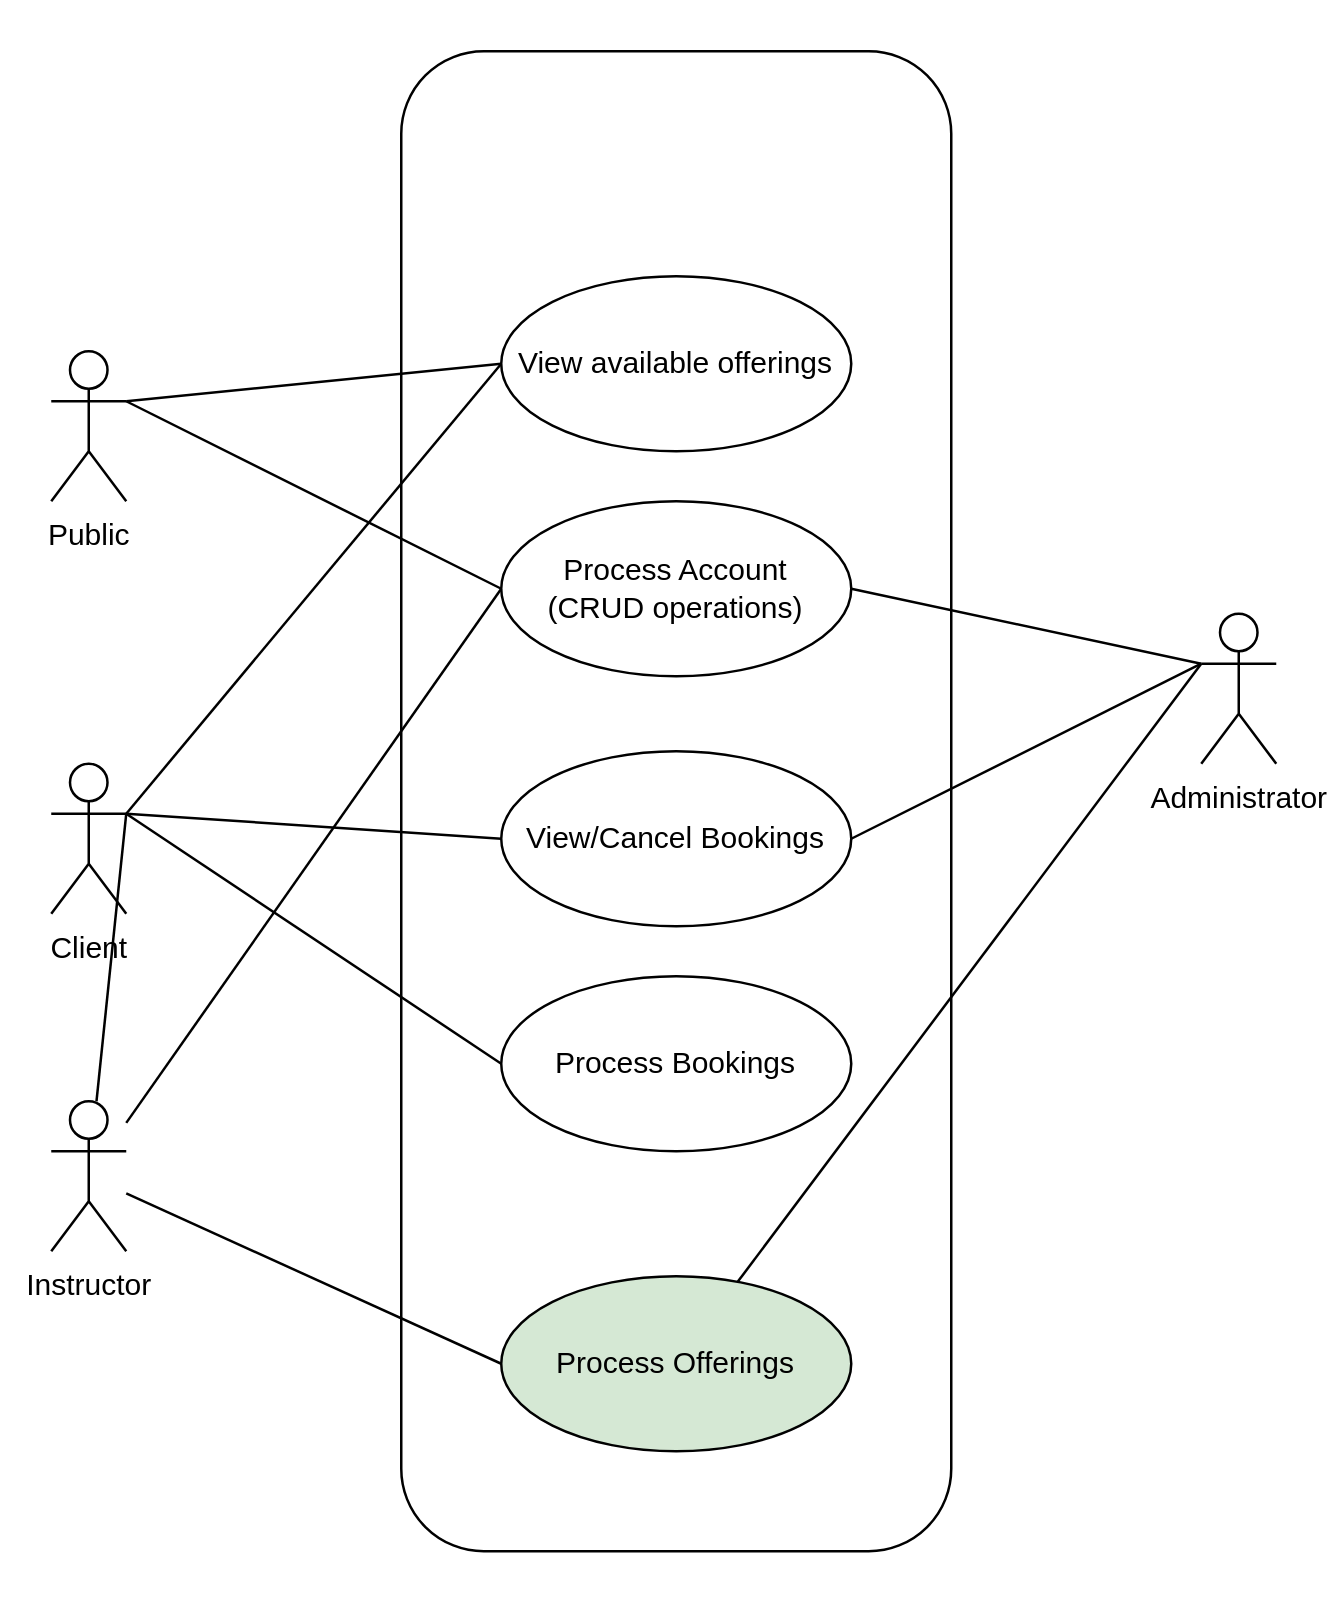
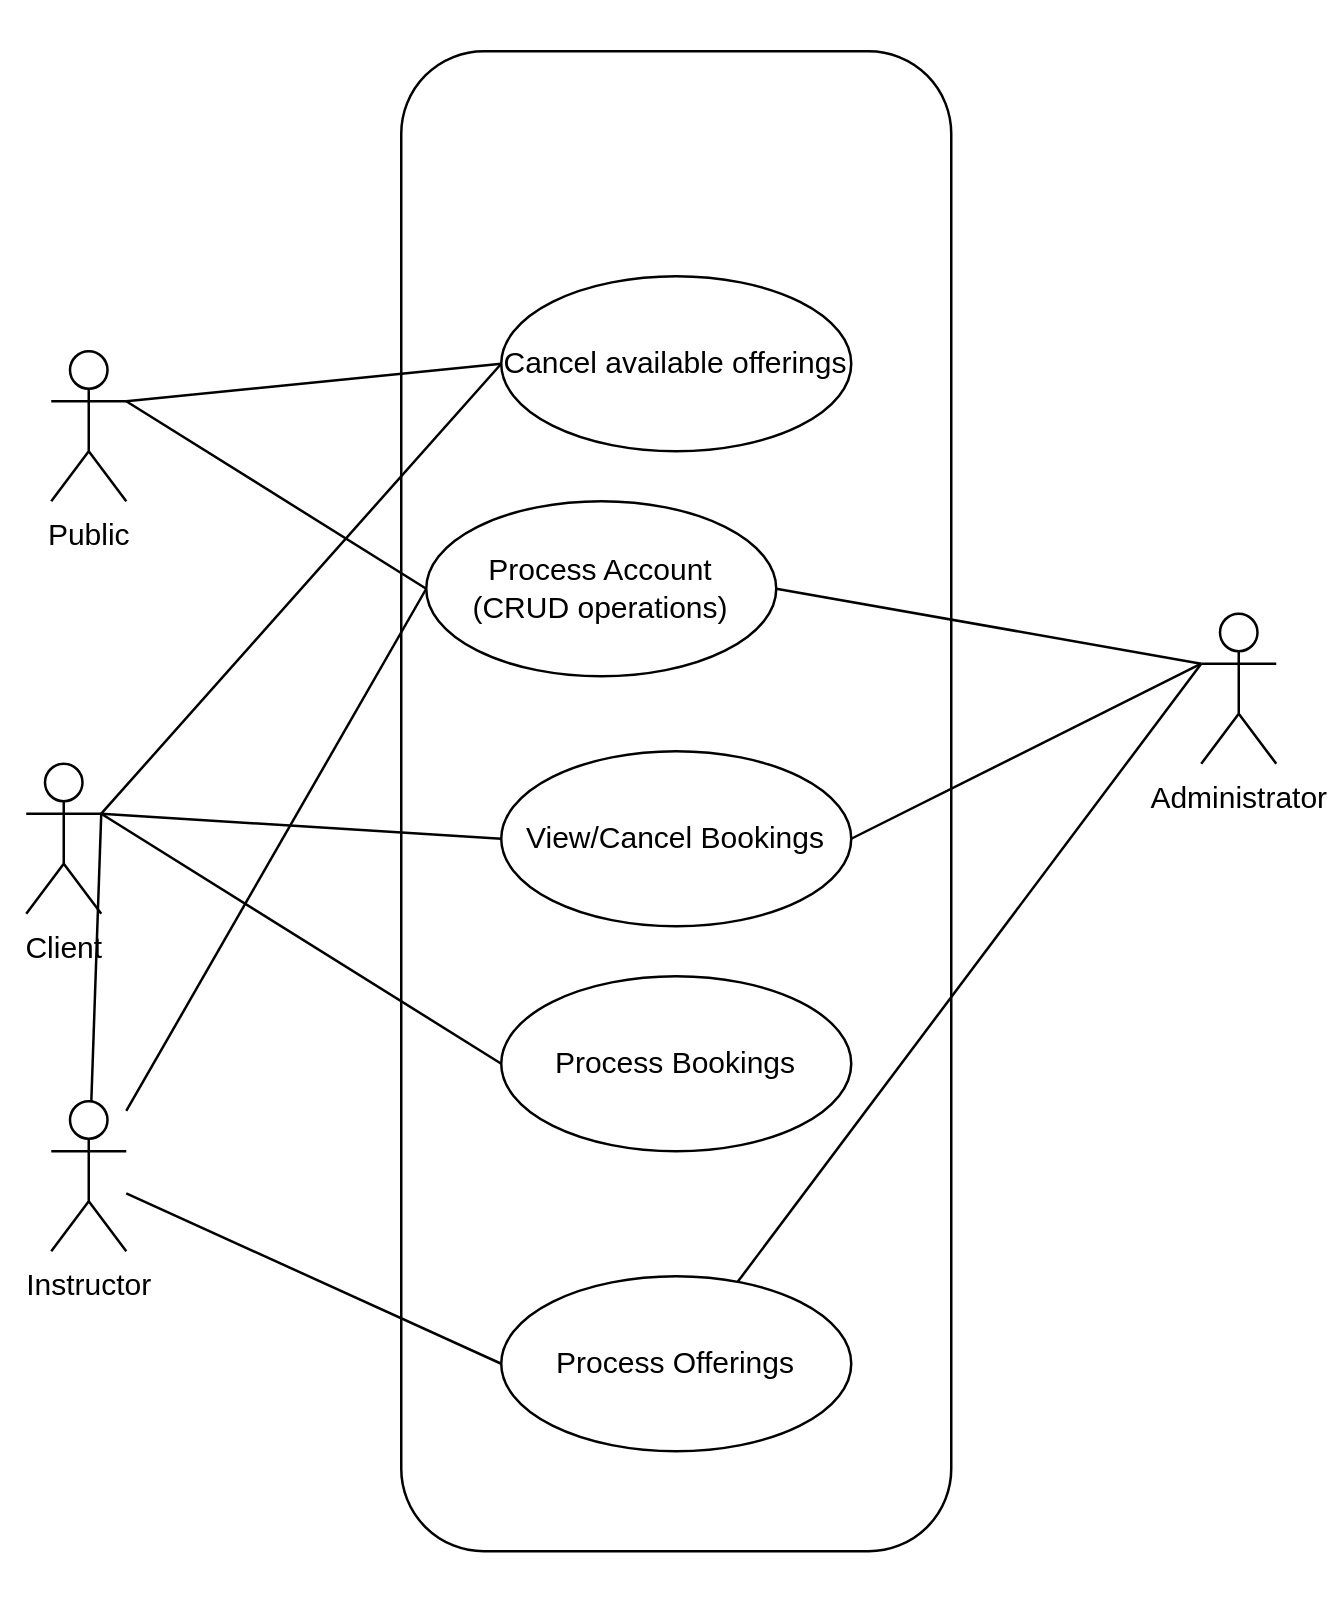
node "View available offerings": label "View available offerings" -> "Cancel available offerings"
node "Process Account (CRUD operations)": moved (676, 589) -> (601, 589)
node "Client": moved (89, 839) -> (64, 839)
node "Process Offerings": fillcolor #d5e8d4 -> #ffffff
